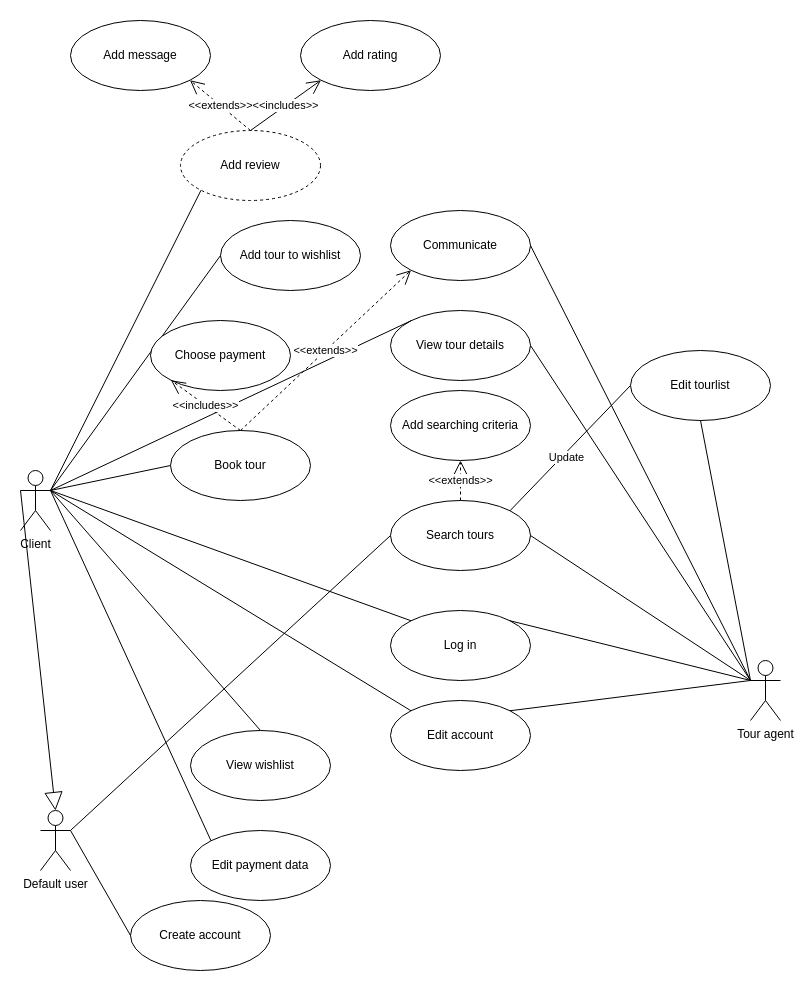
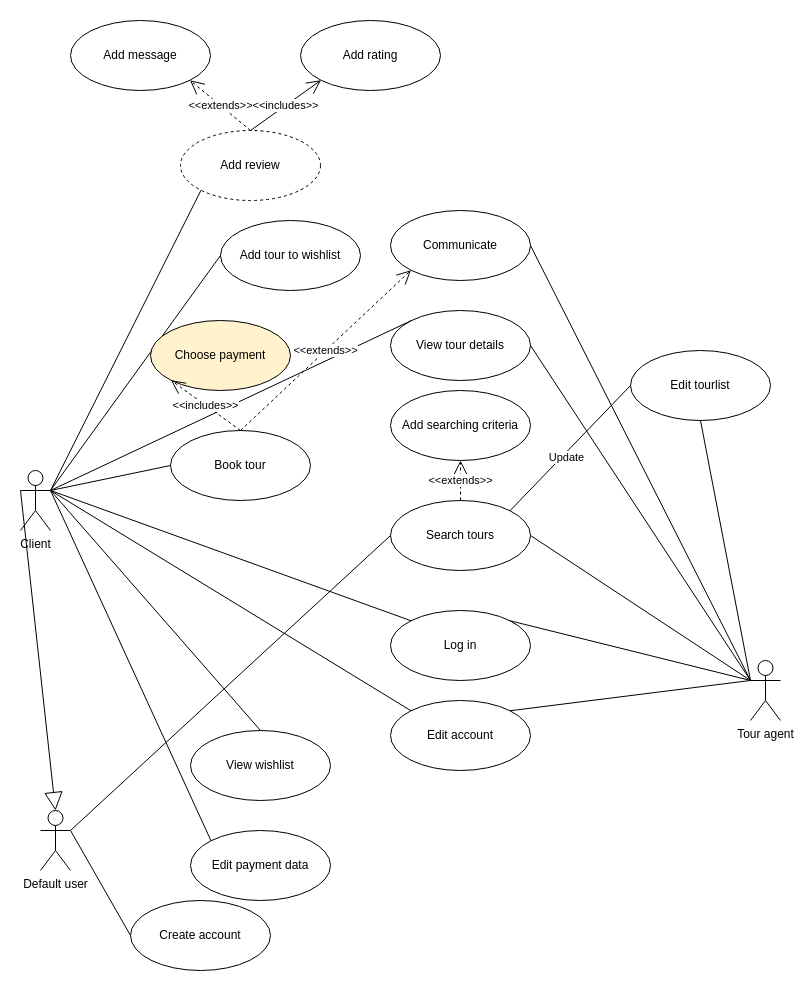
node "Choose payment": fillcolor #ffffff -> #fff2cc
